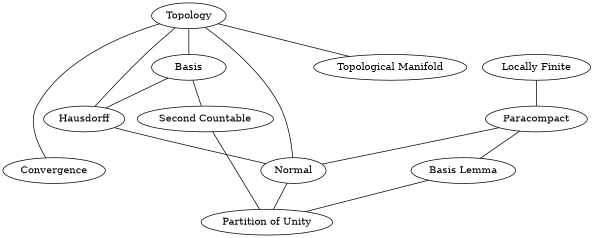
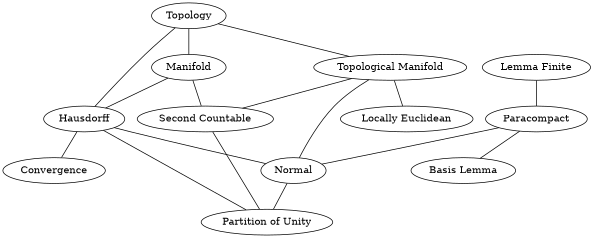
node "Basis": label "Basis" -> "Manifold"
node "Locally Finite": label "Locally Finite" -> "Lemma Finite"
edge "Topology" -- "Convergence": now "Hausdorff" -- "Convergence"
edge "Topology" -- "Normal": now "Topological Manifold" -- "Normal"
edge "Topological Manifold" -- "Second Countable": added
node "Locally Euclidean": added
edge "Basis Lemma" -- "Partition of Unity": now "Hausdorff" -- "Partition of Unity"
